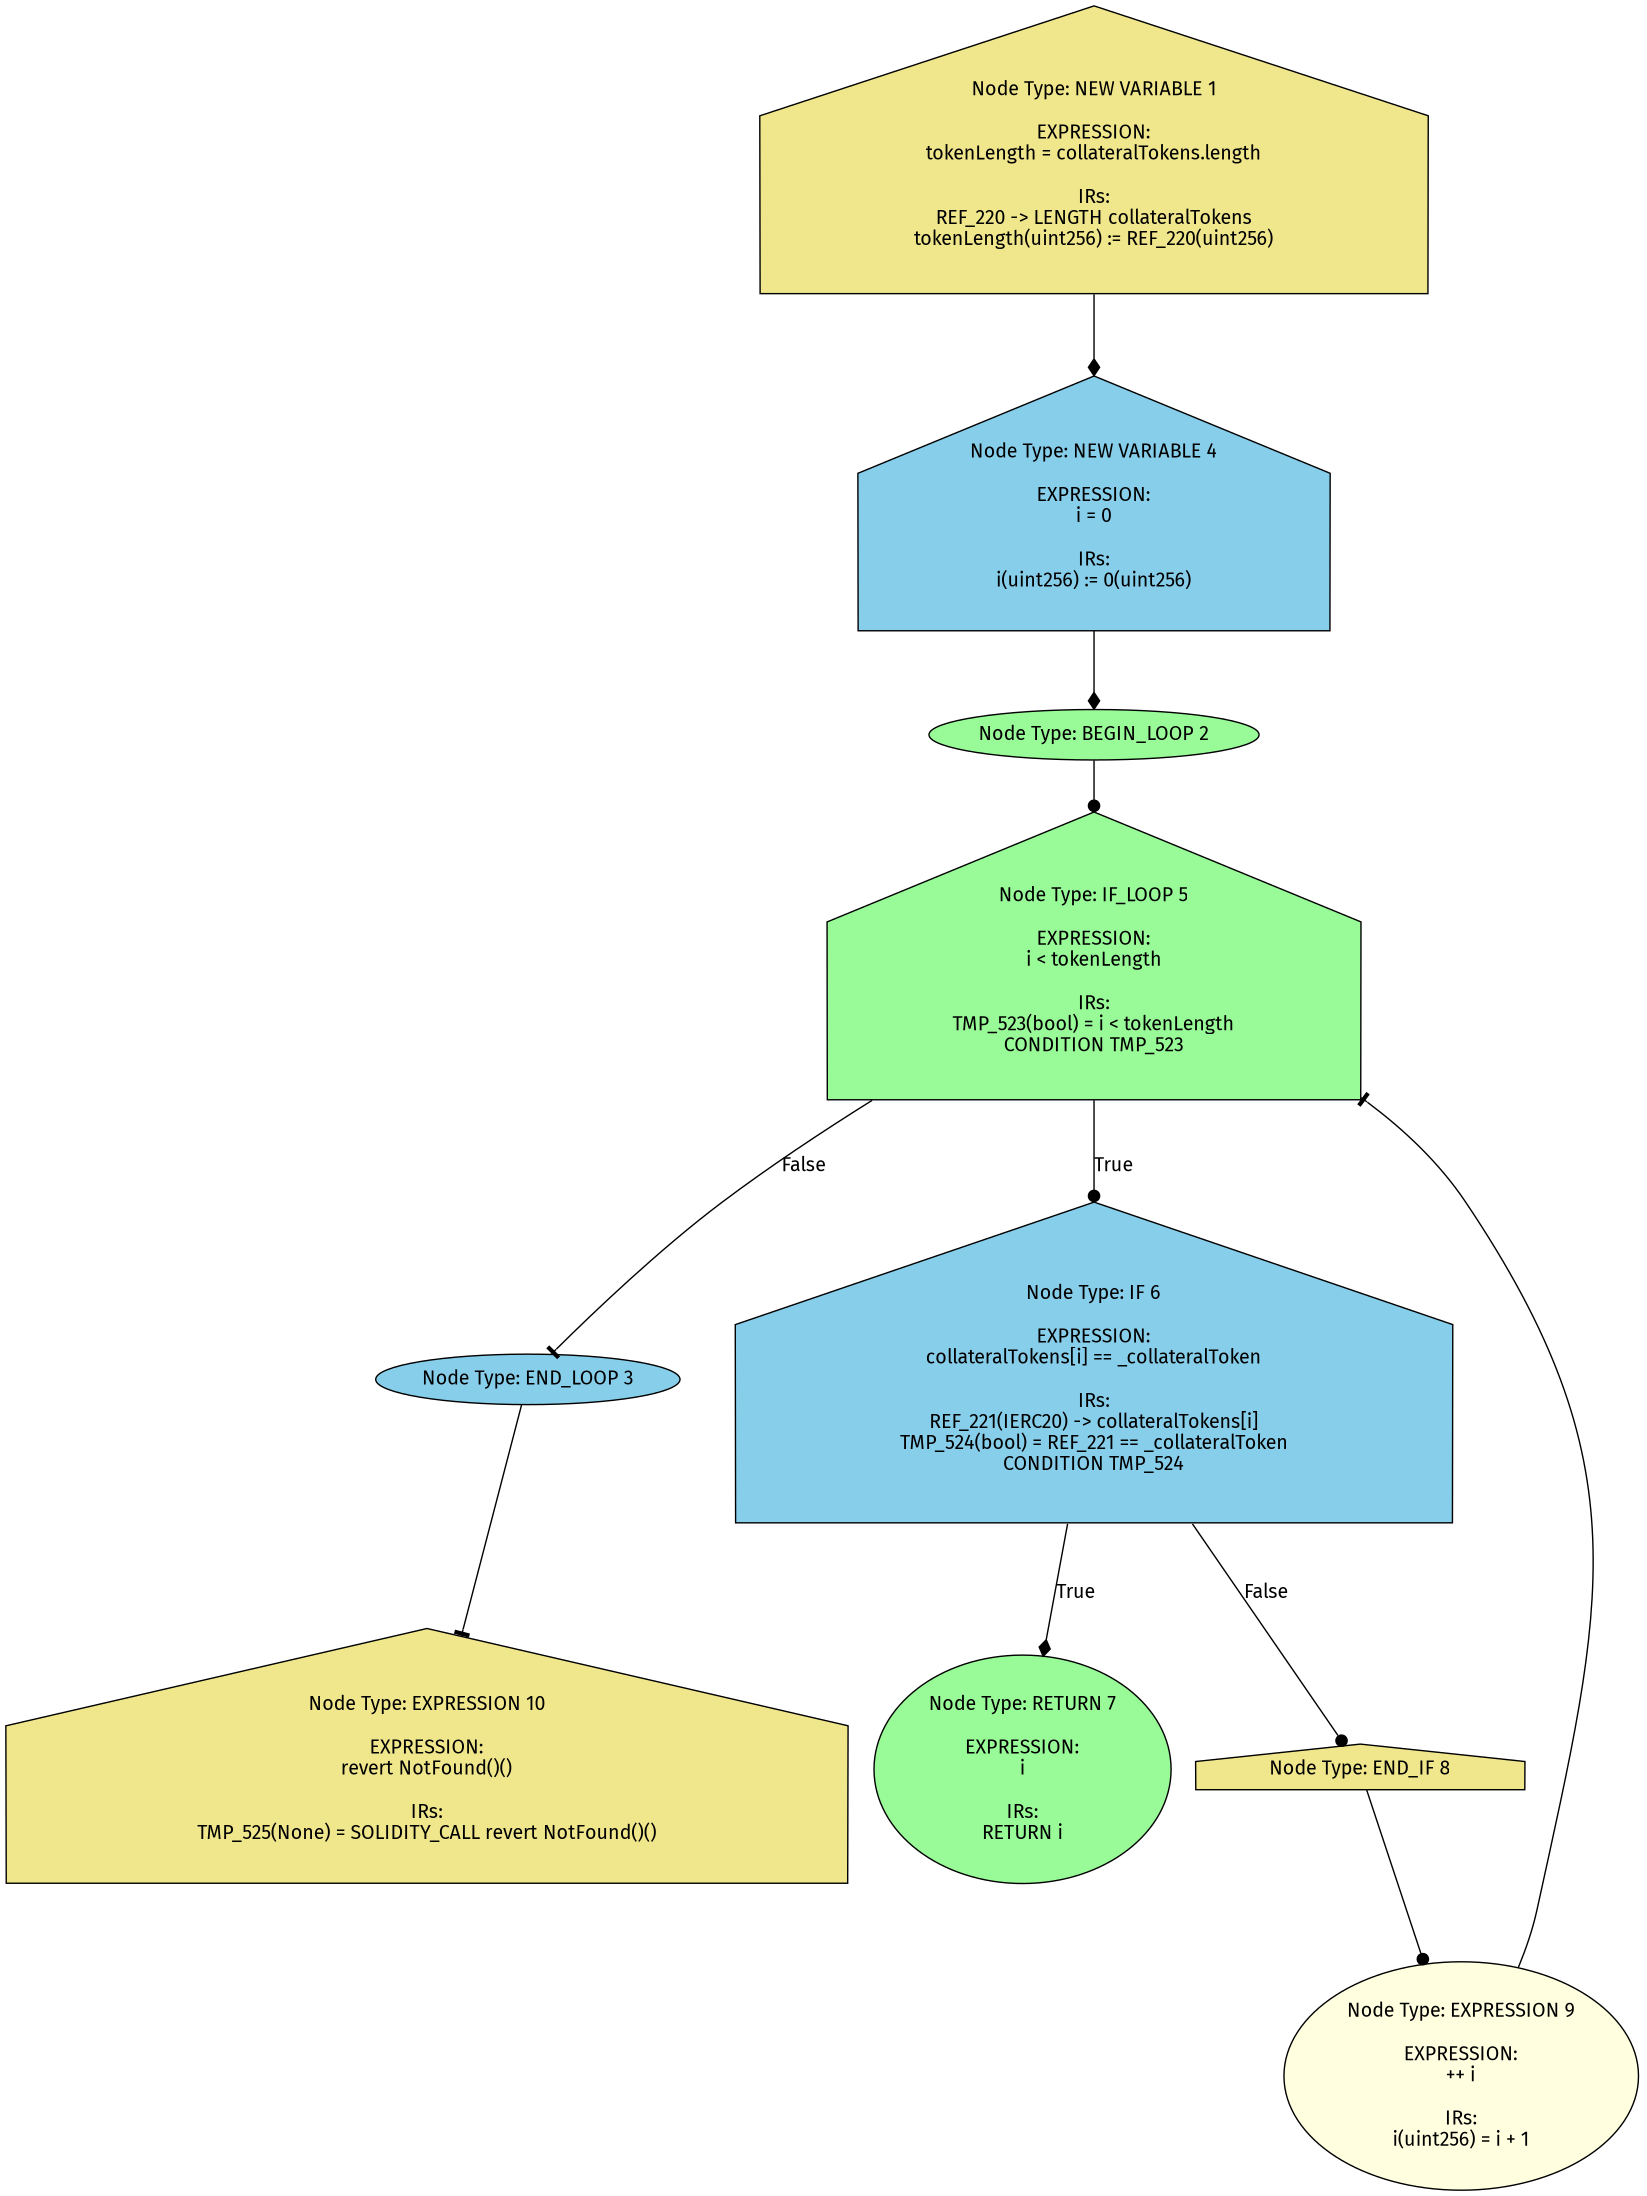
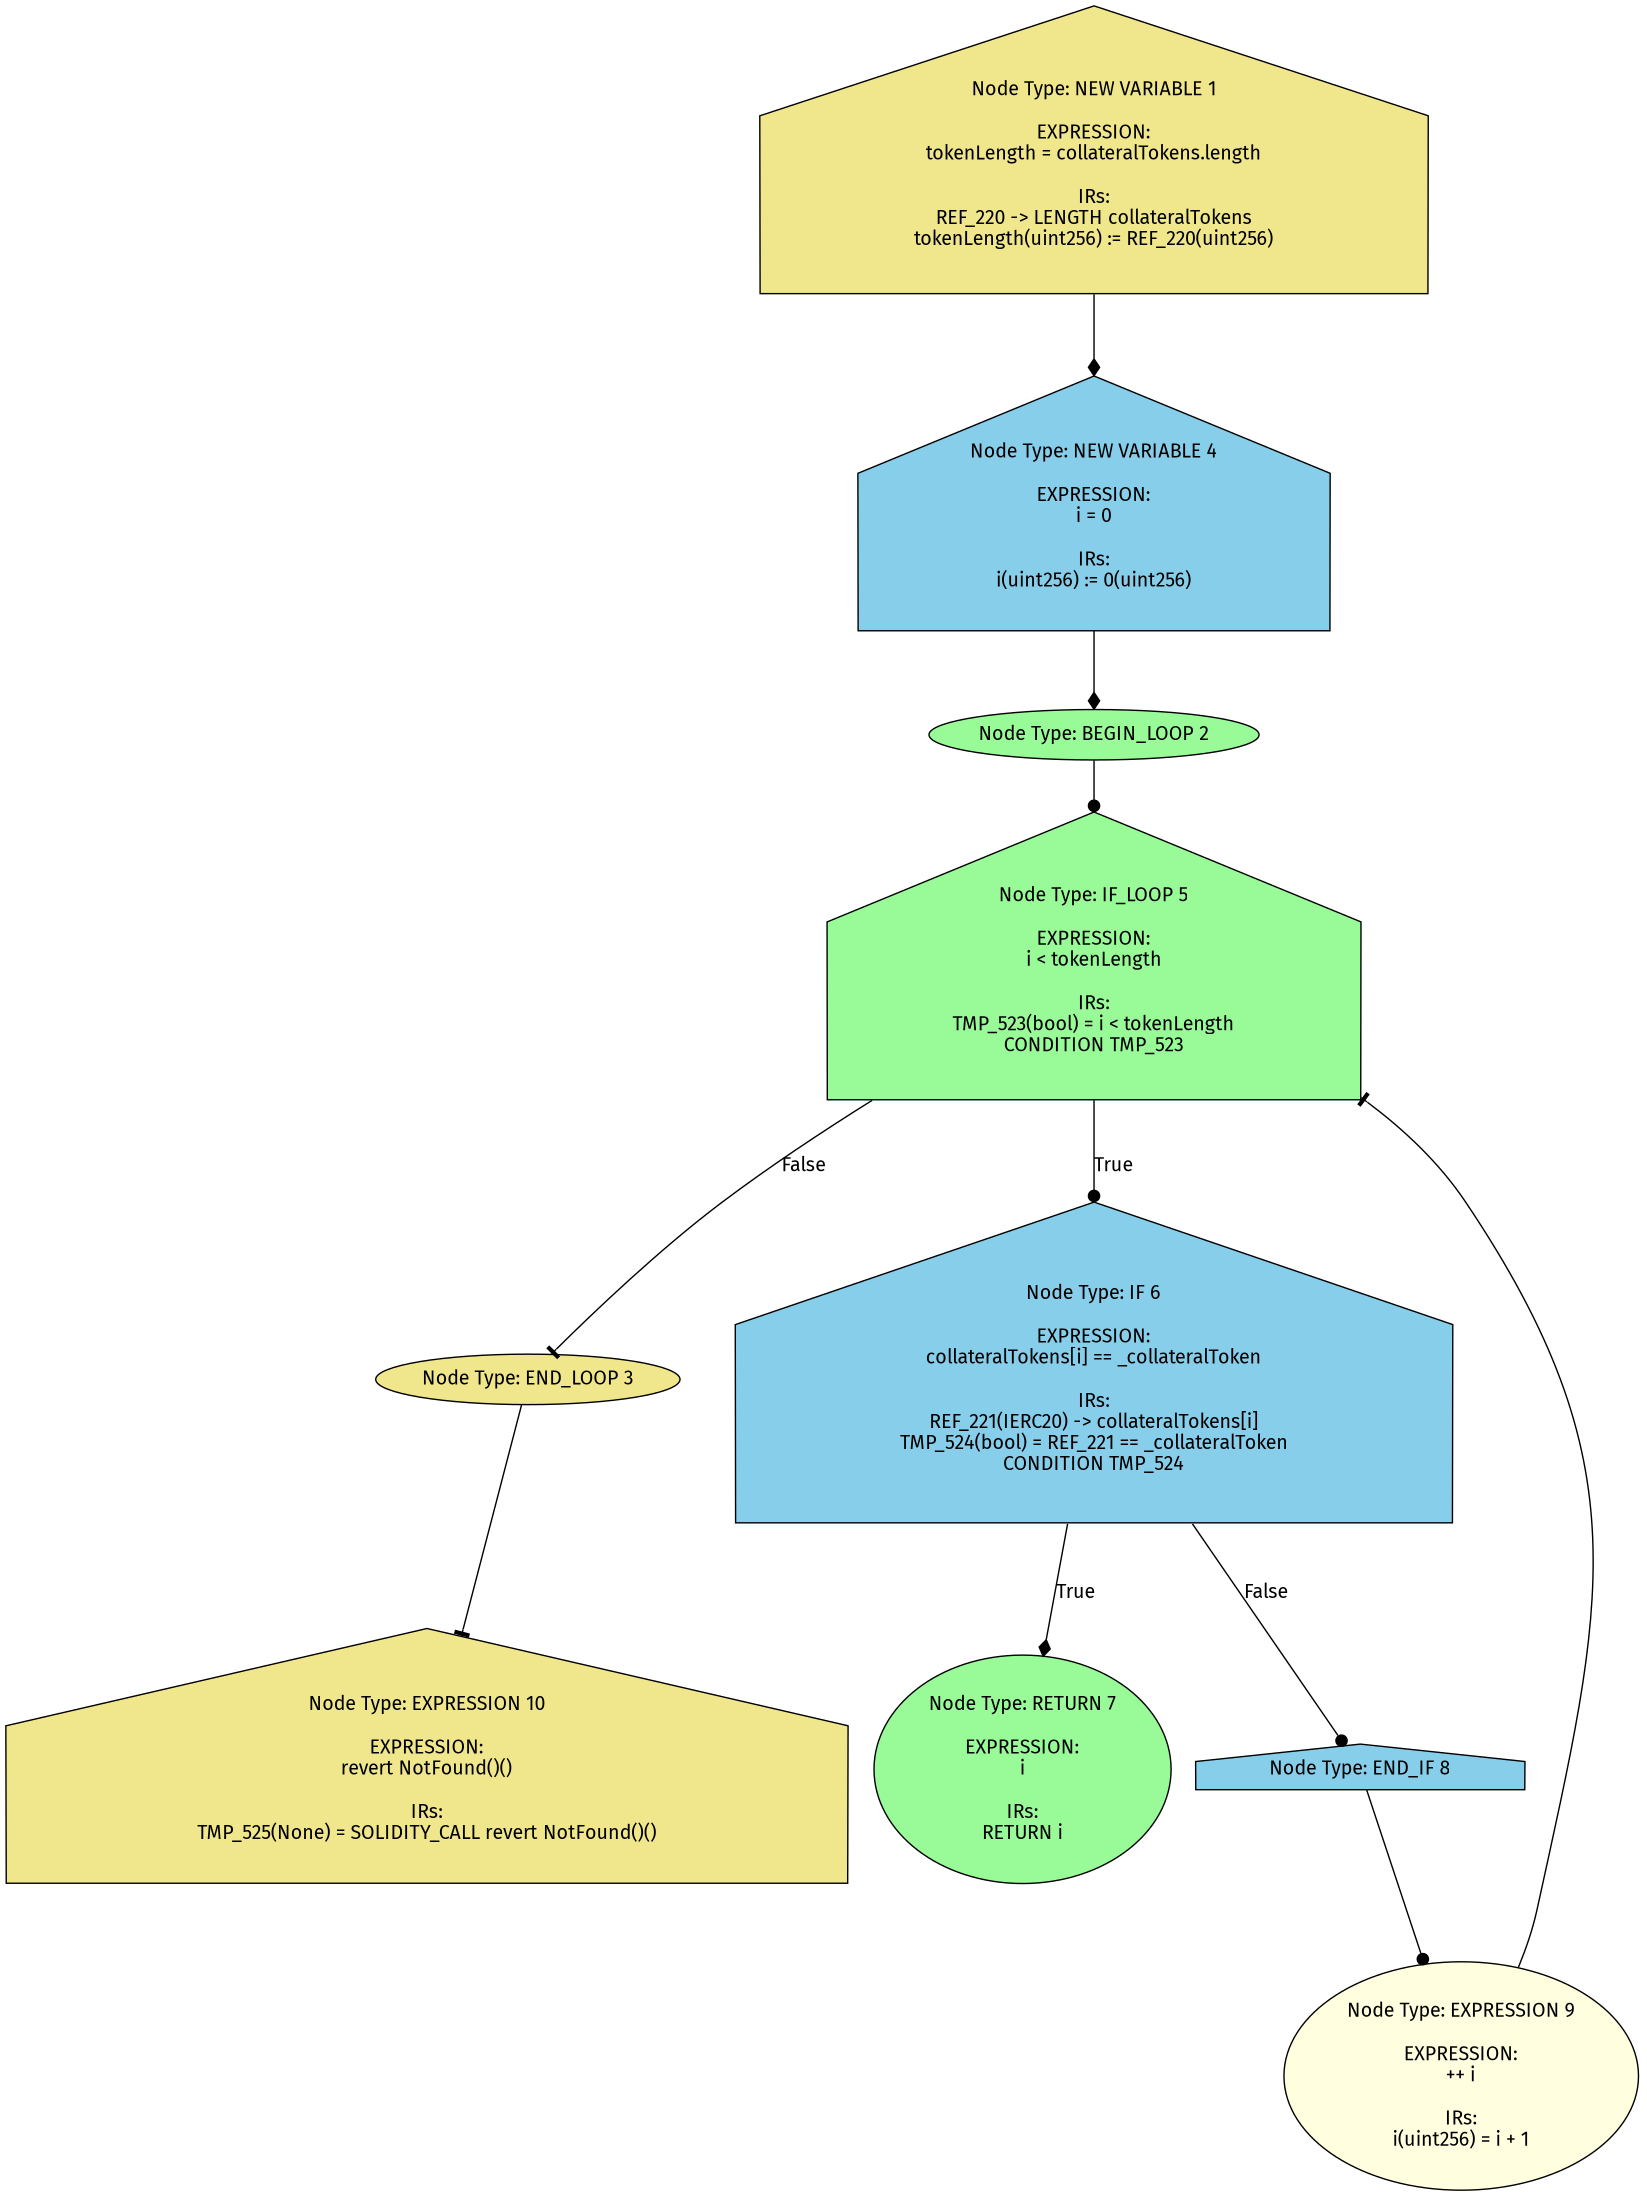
node "Node Type: END_LOOP 3": fillcolor skyblue -> khaki
node "Node Type: END_IF 8": fillcolor khaki -> skyblue
